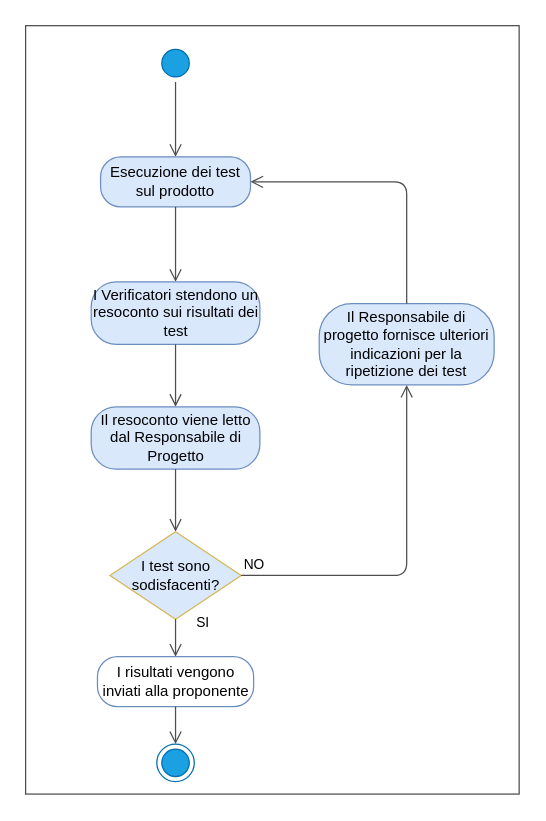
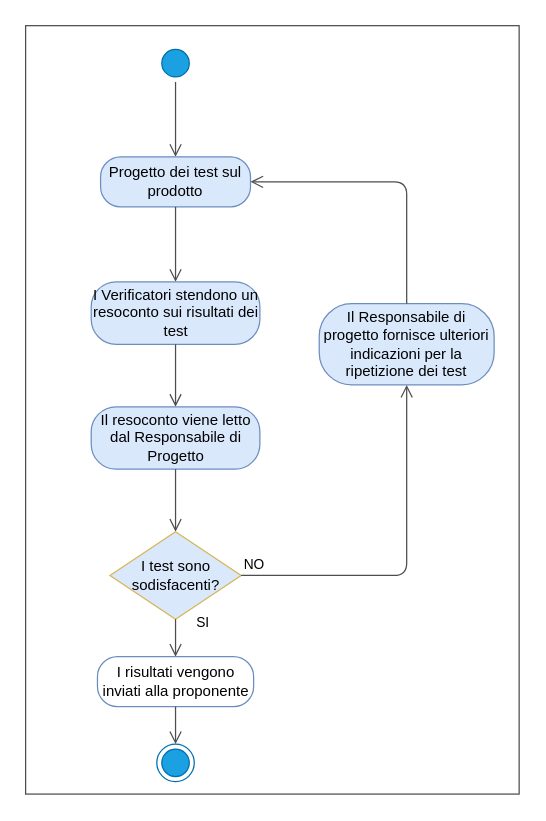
node "Esecuzione dei test sul prodotto": label "Esecuzione dei test sul prodotto" -> "Progetto dei test sul prodotto"
